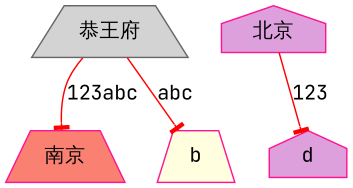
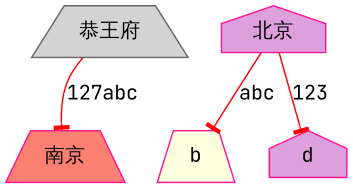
edge "恭王府" -> "b": now "北京" -> "b"
edge "恭王府" -> "南京": label "123abc" -> "127abc"
